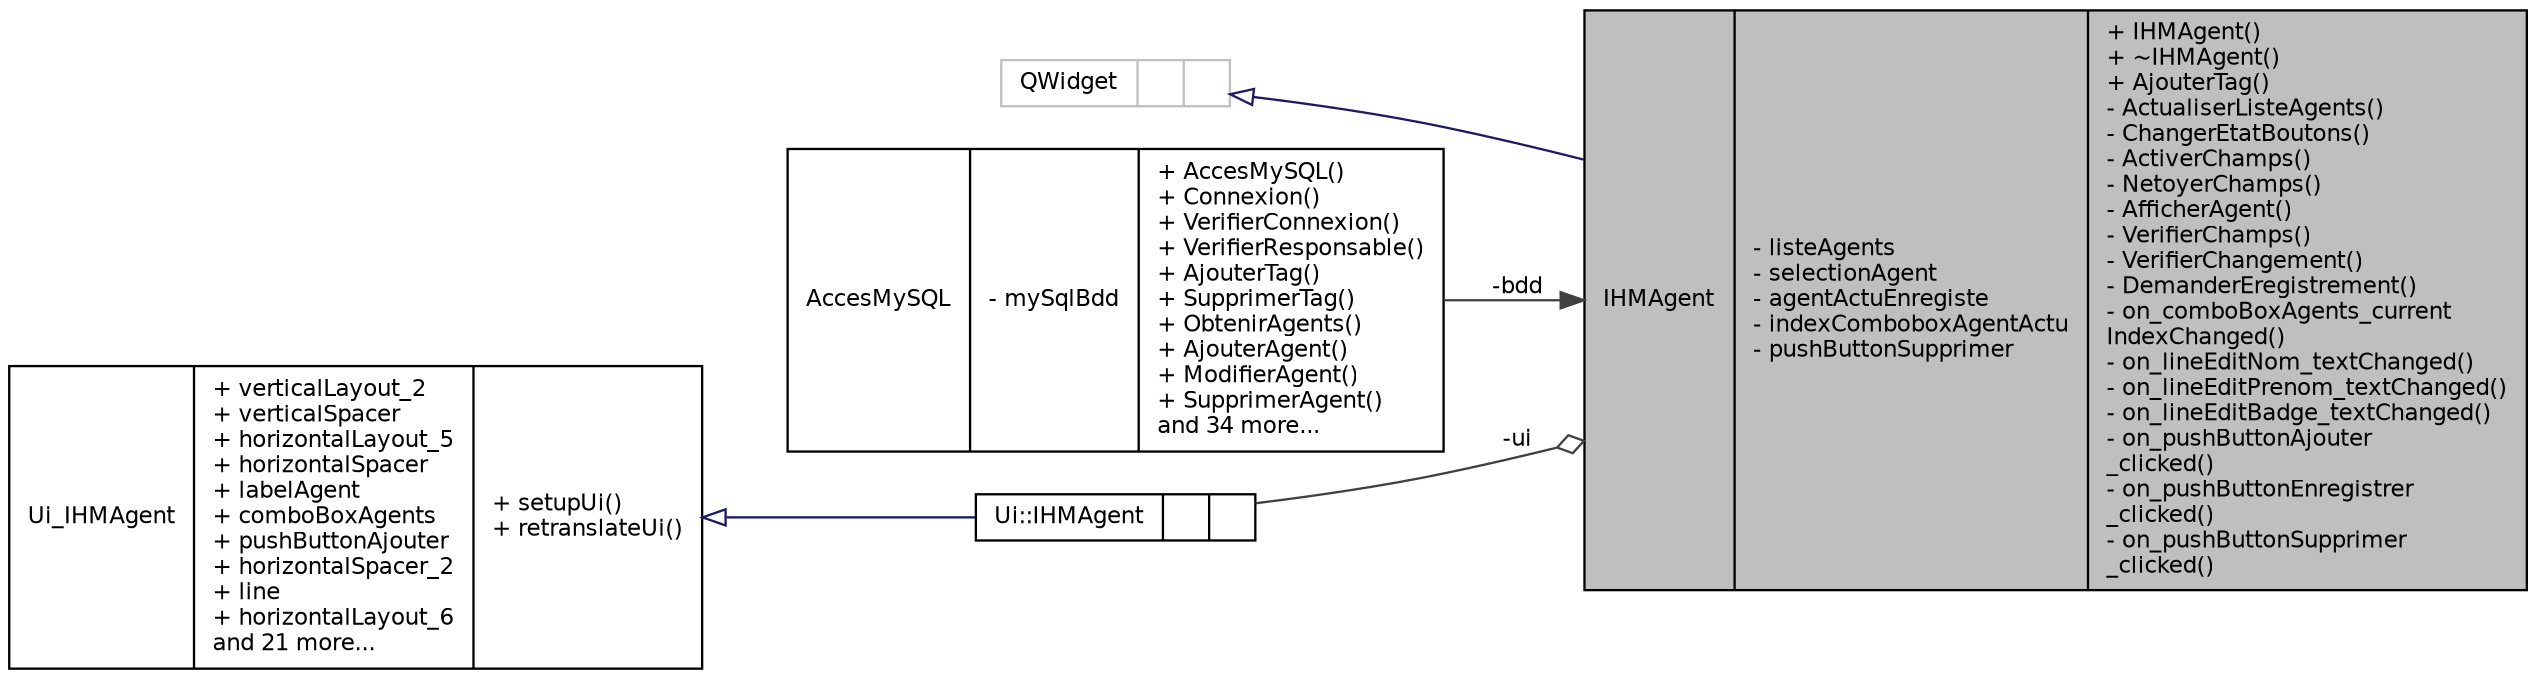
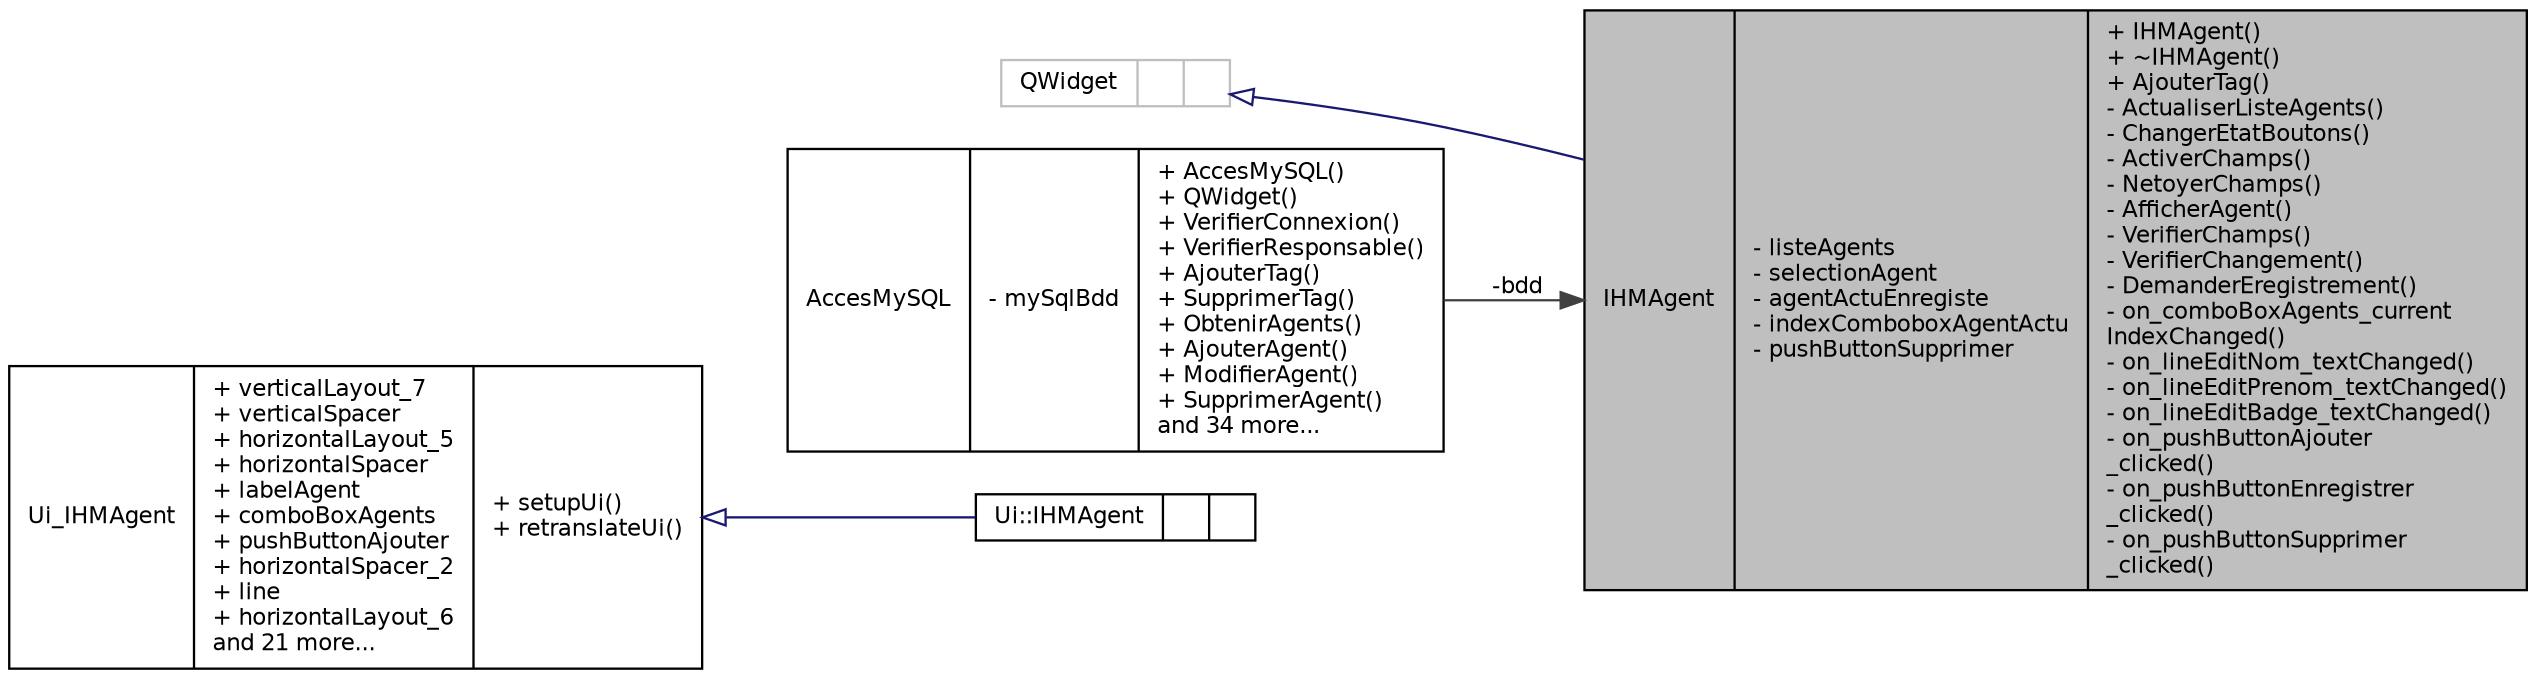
node "AccesMySQL": text "+ Connexion()" -> "+ QWidget()"
node "Ui_IHMAgent": text "+ verticalLayout_2" -> "+ verticalLayout_7"
edge "Ui::IHMAgent" -> "IHMAgent": removed, label "-ui"
